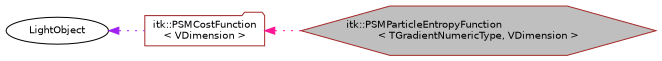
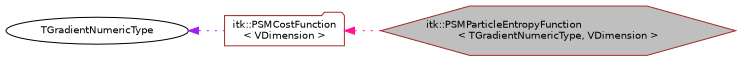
node "LightObject": label "LightObject" -> "TGradientNumericType"
